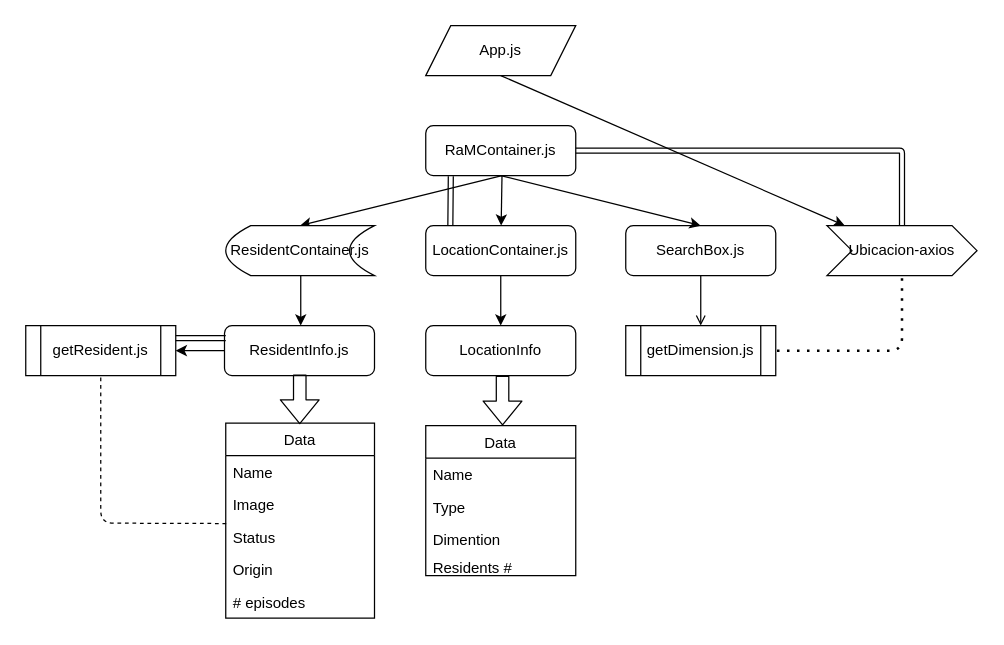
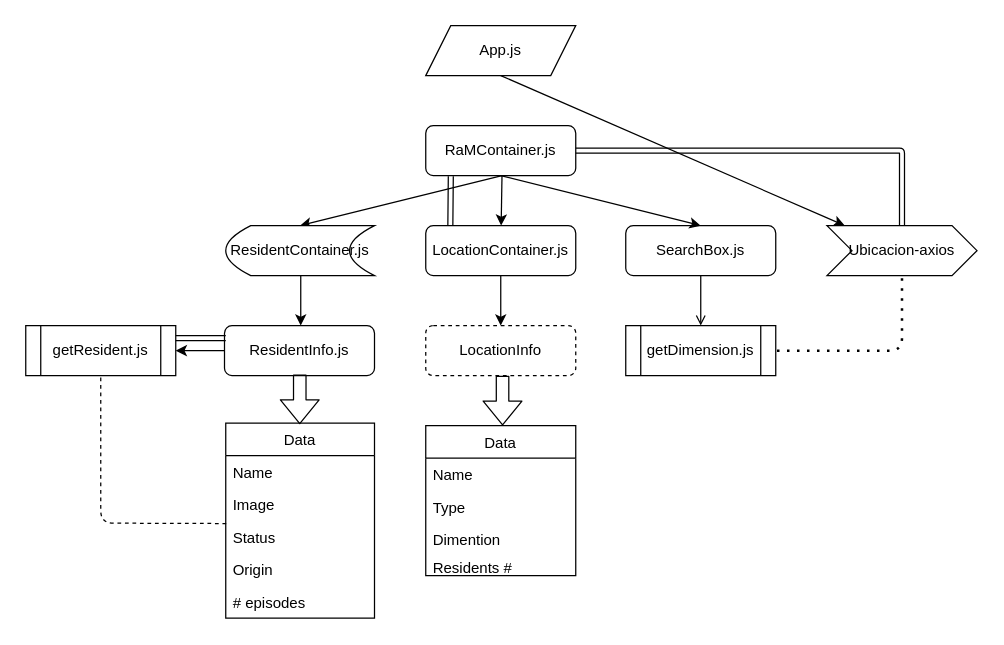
node "LocationInfo": style solid -> dashed
